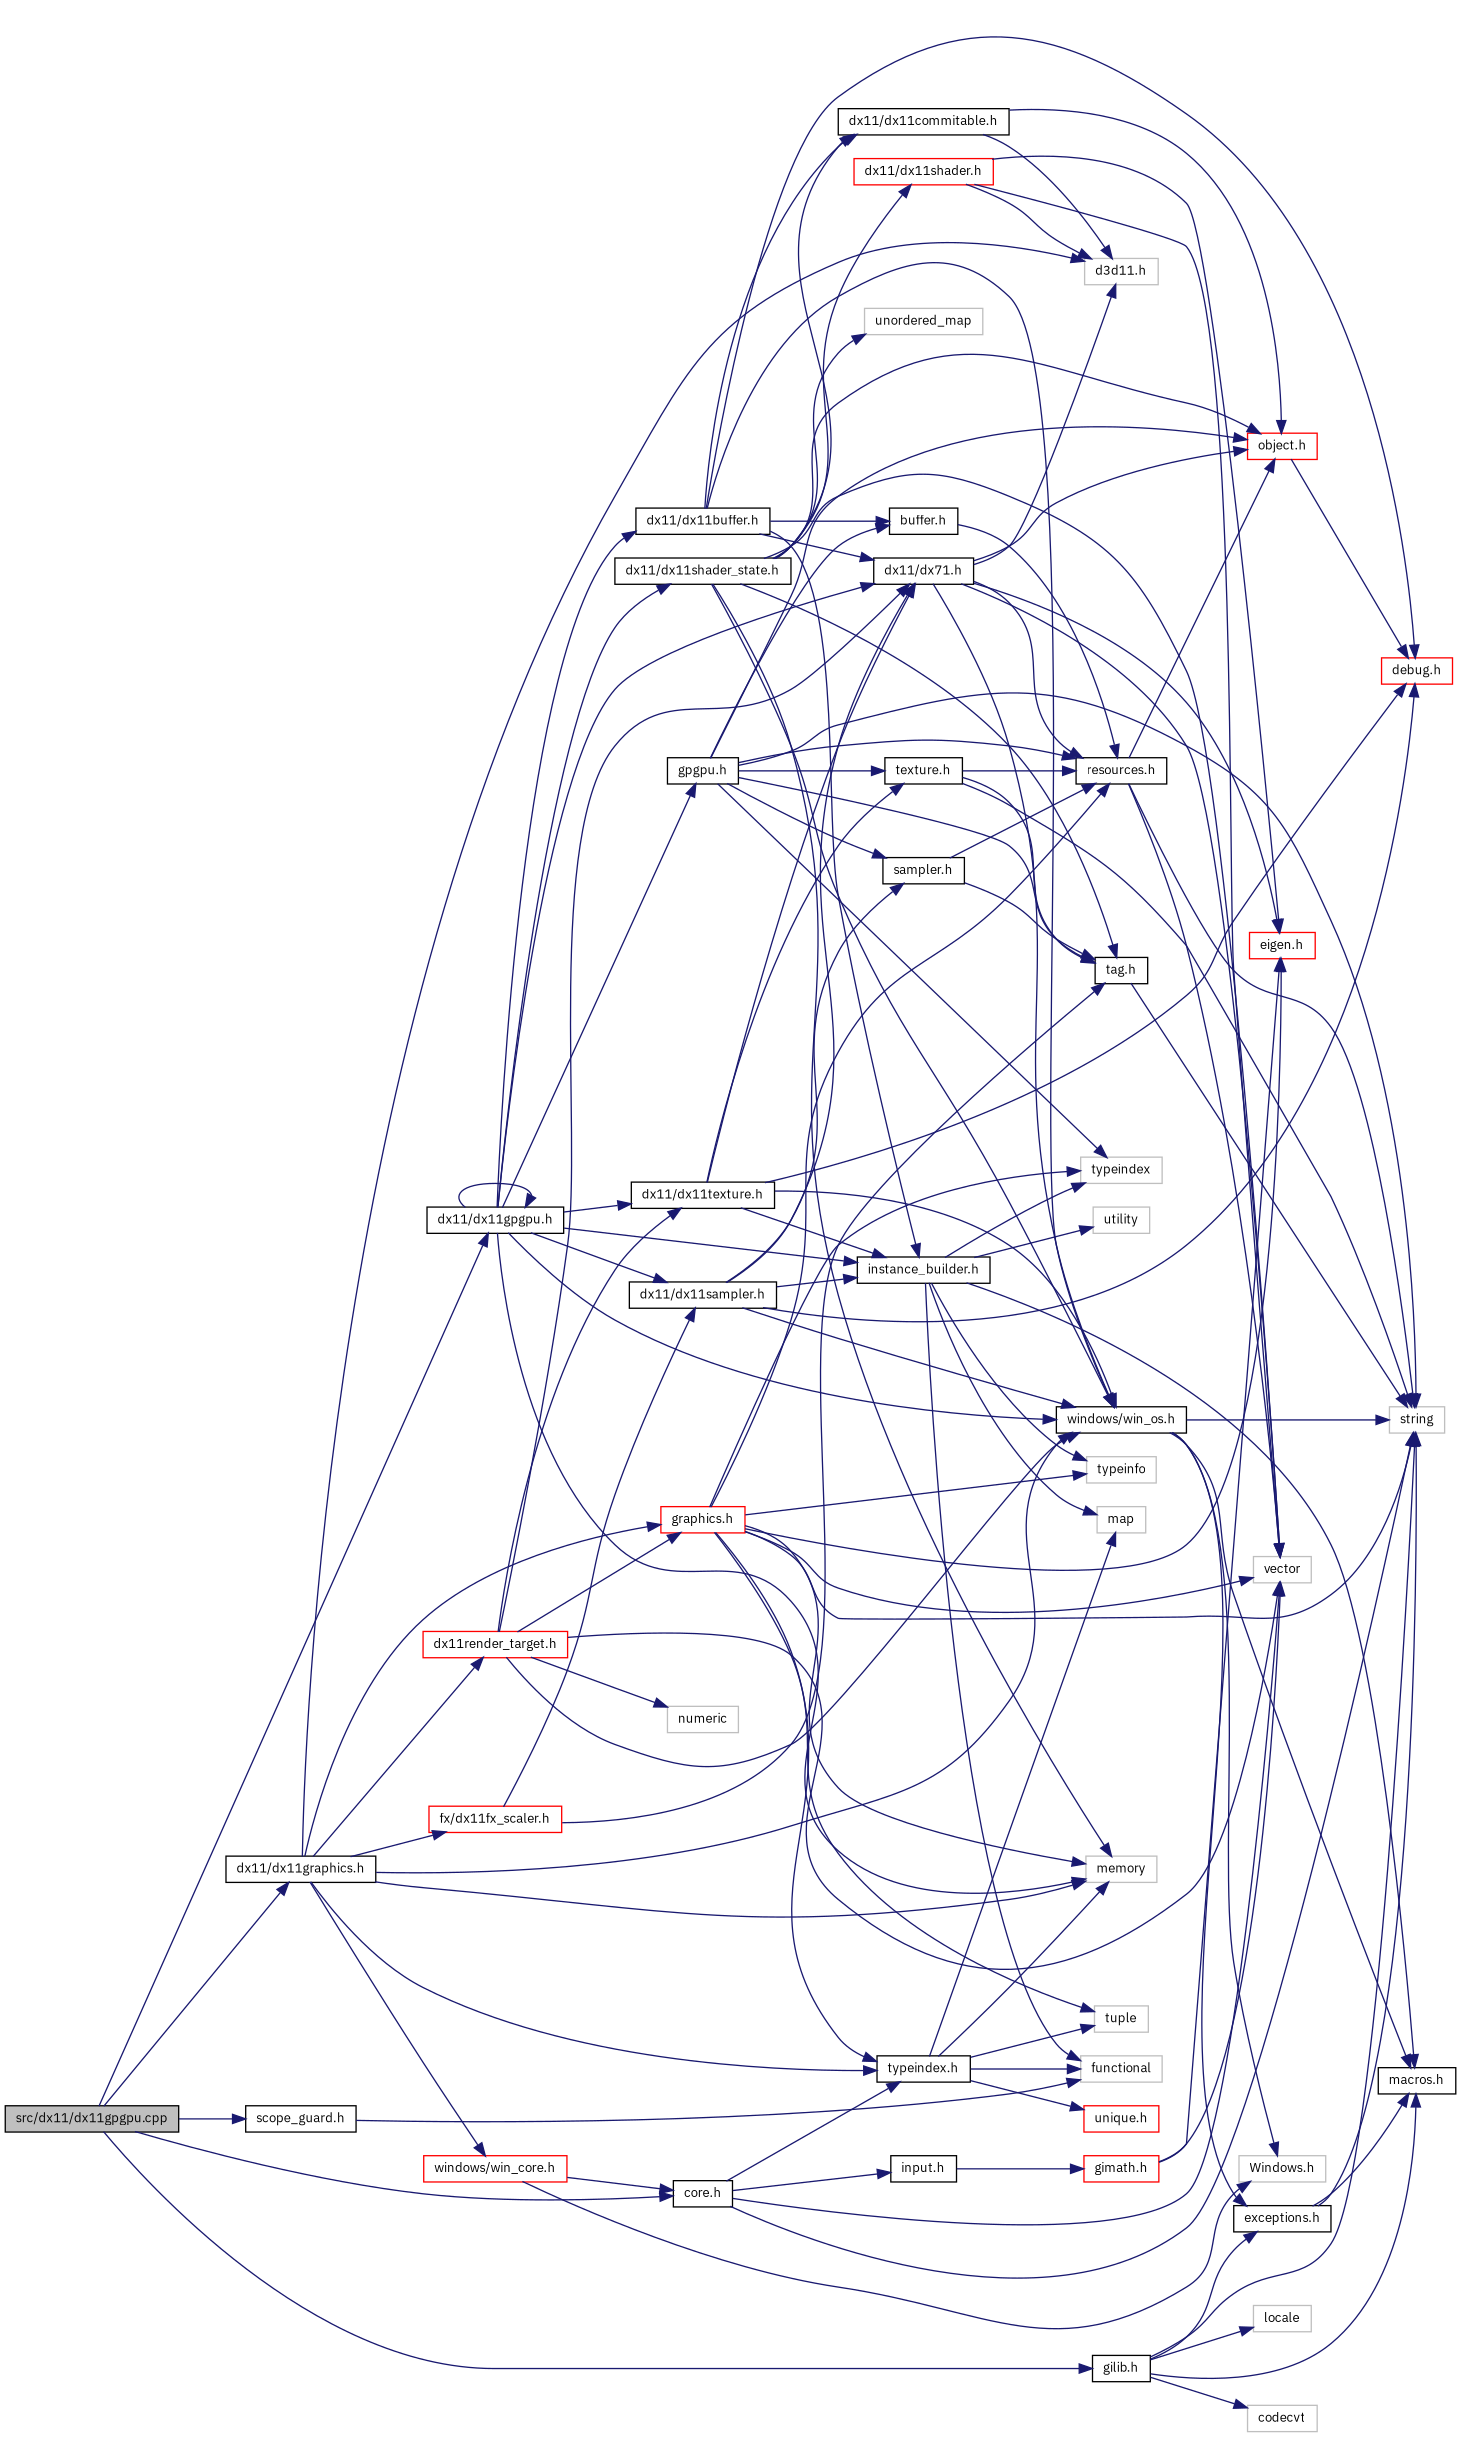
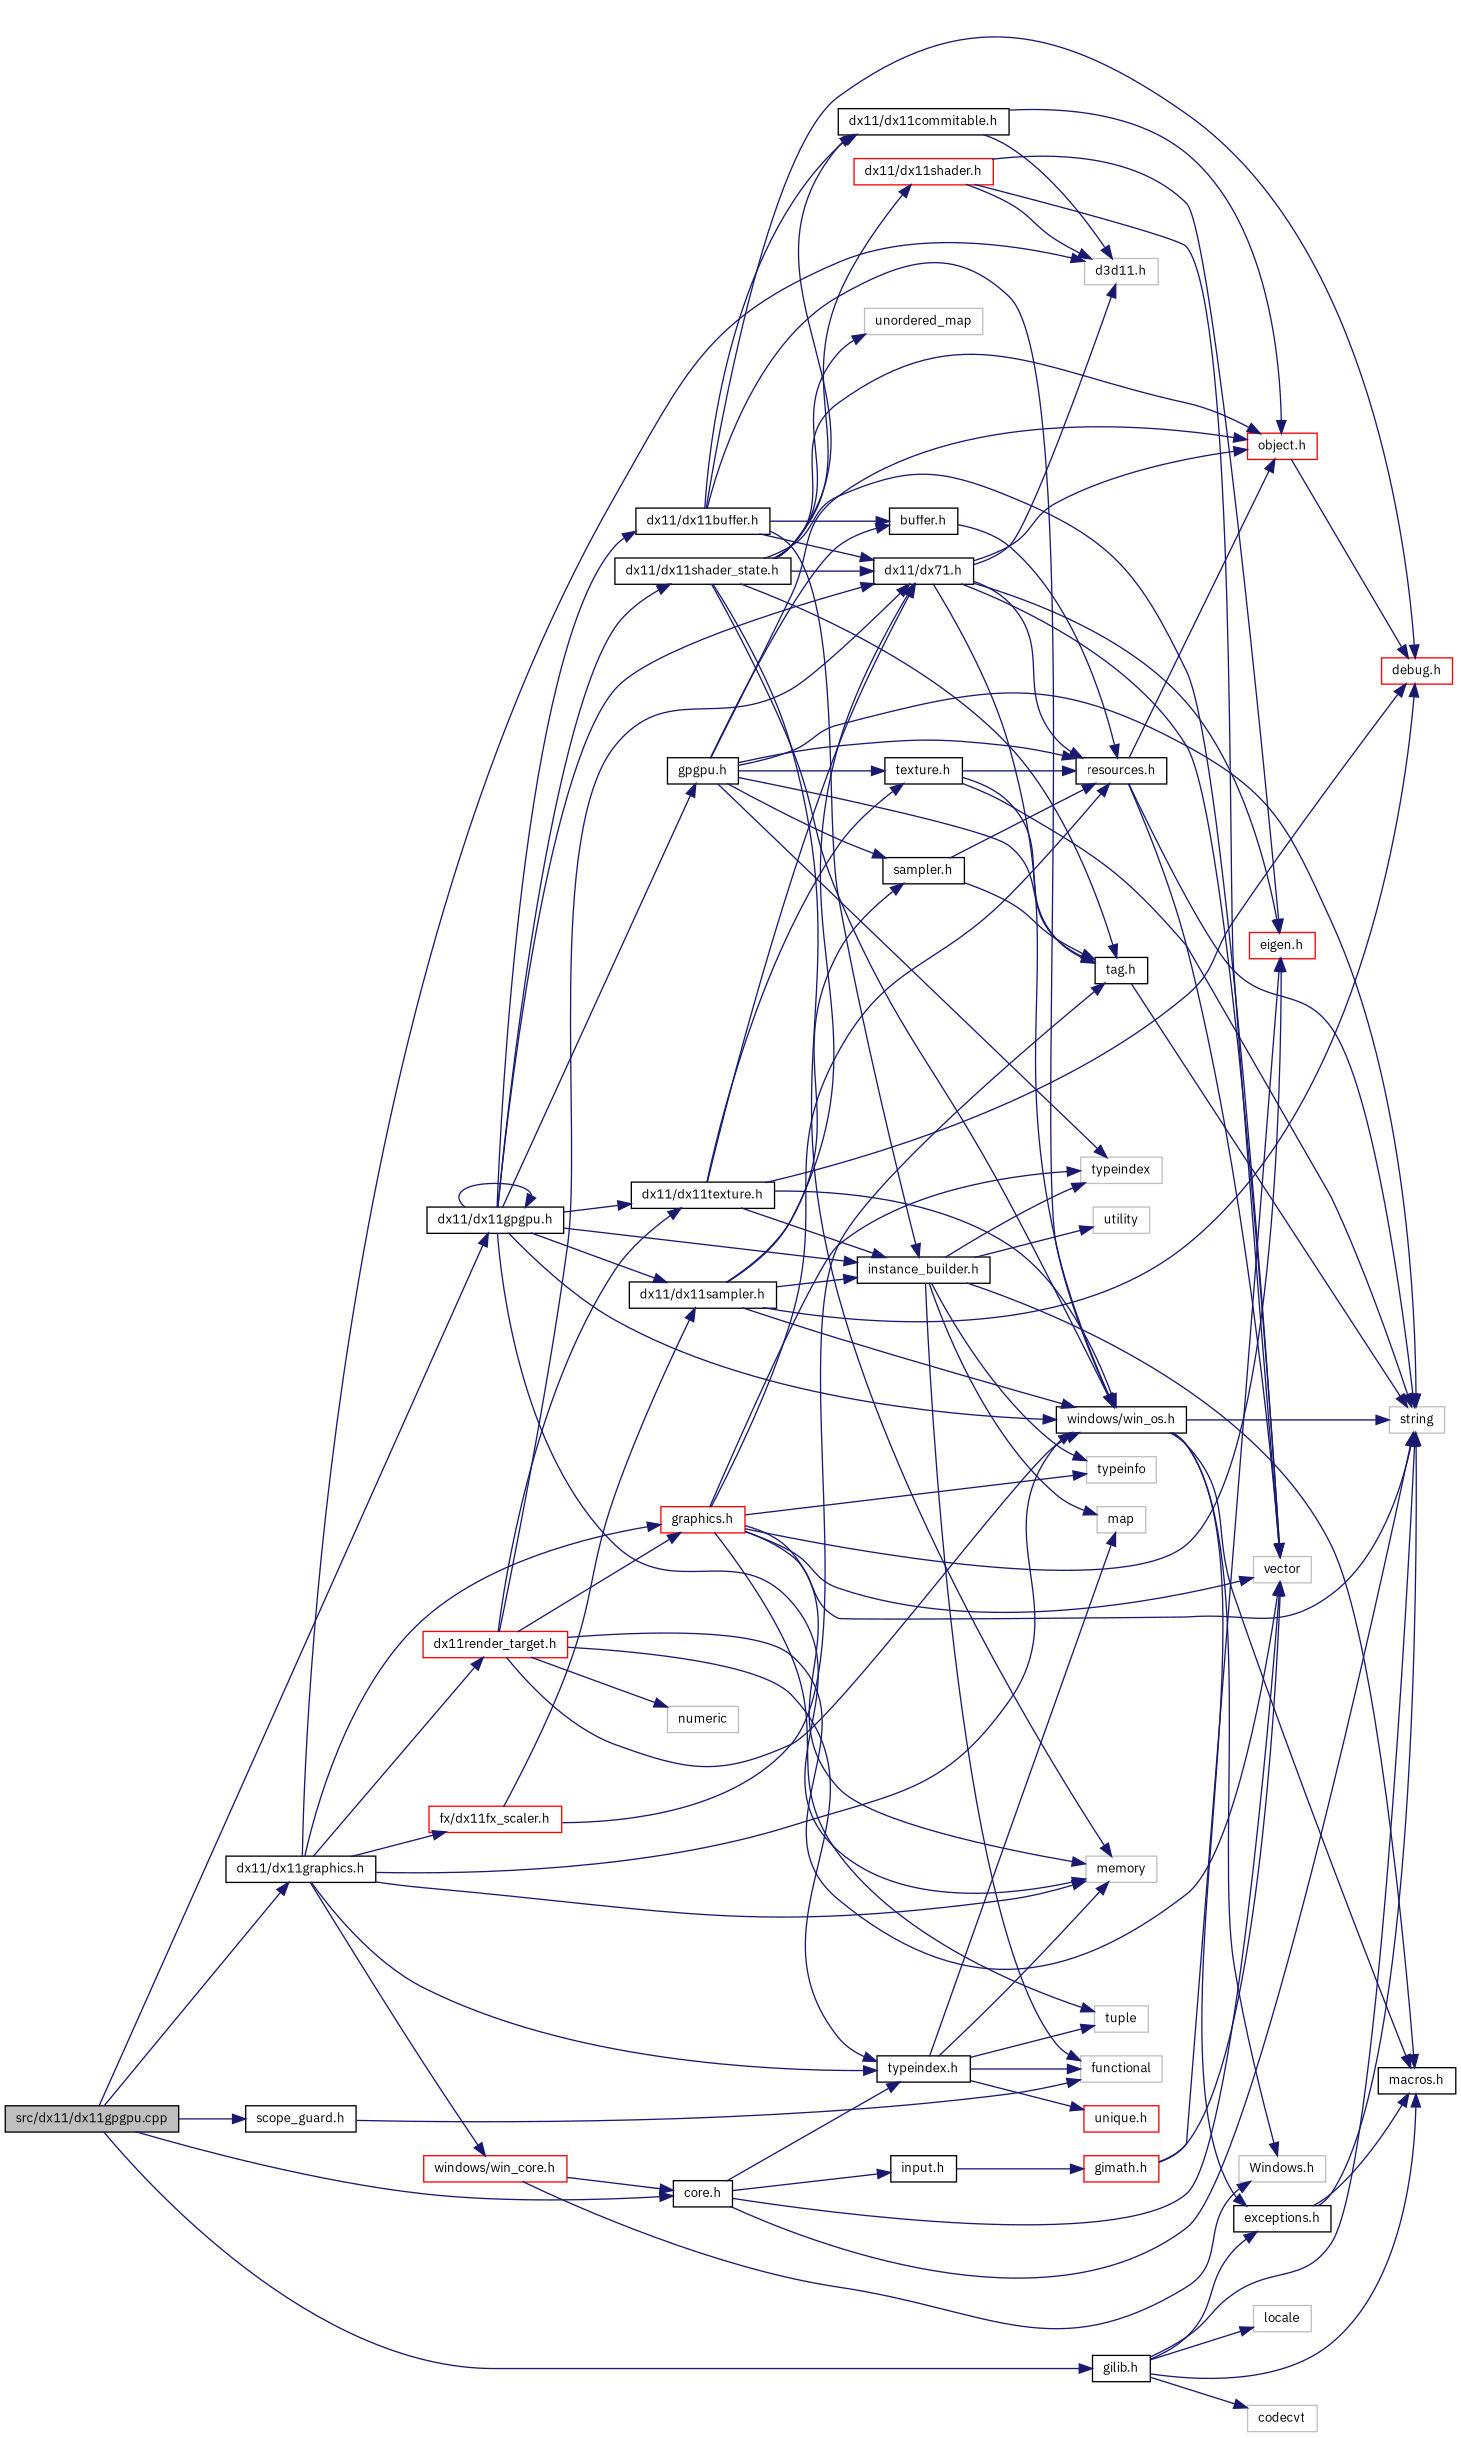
edge "dx11/dx11shader_state.h" -> "dx11/dx71.h": added
edge "graphics.h" -> "typeindex.h": now "dx11render_target.h" -> "typeindex.h"
